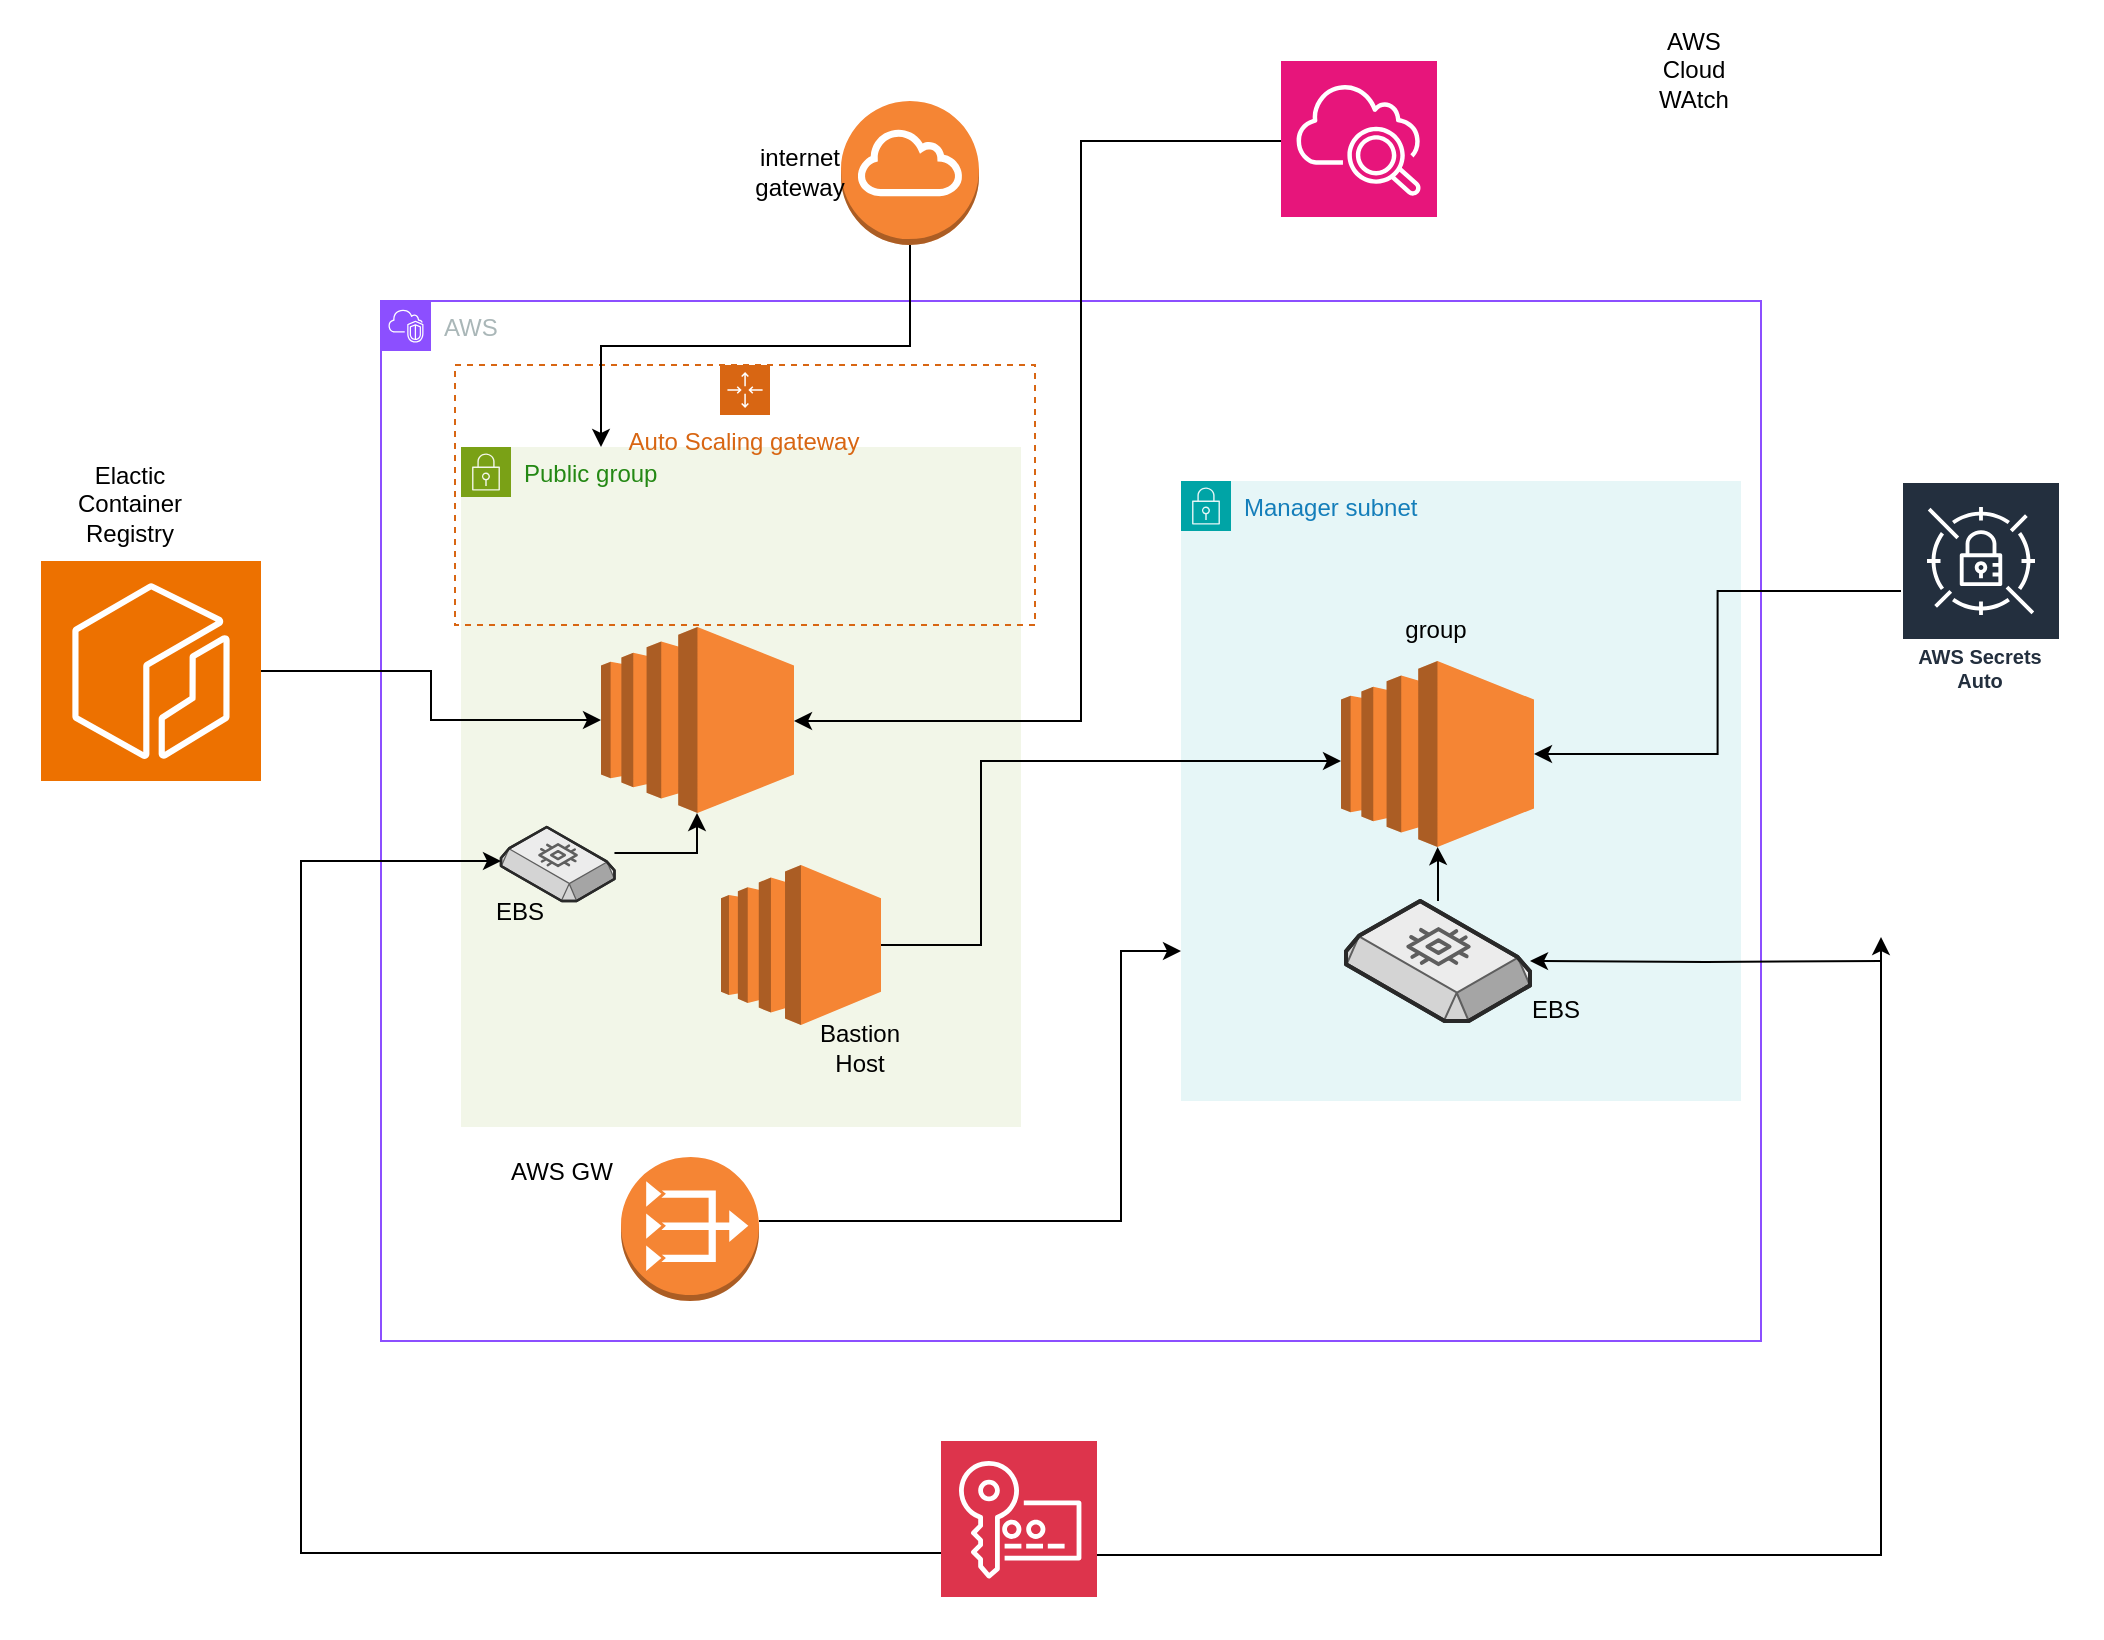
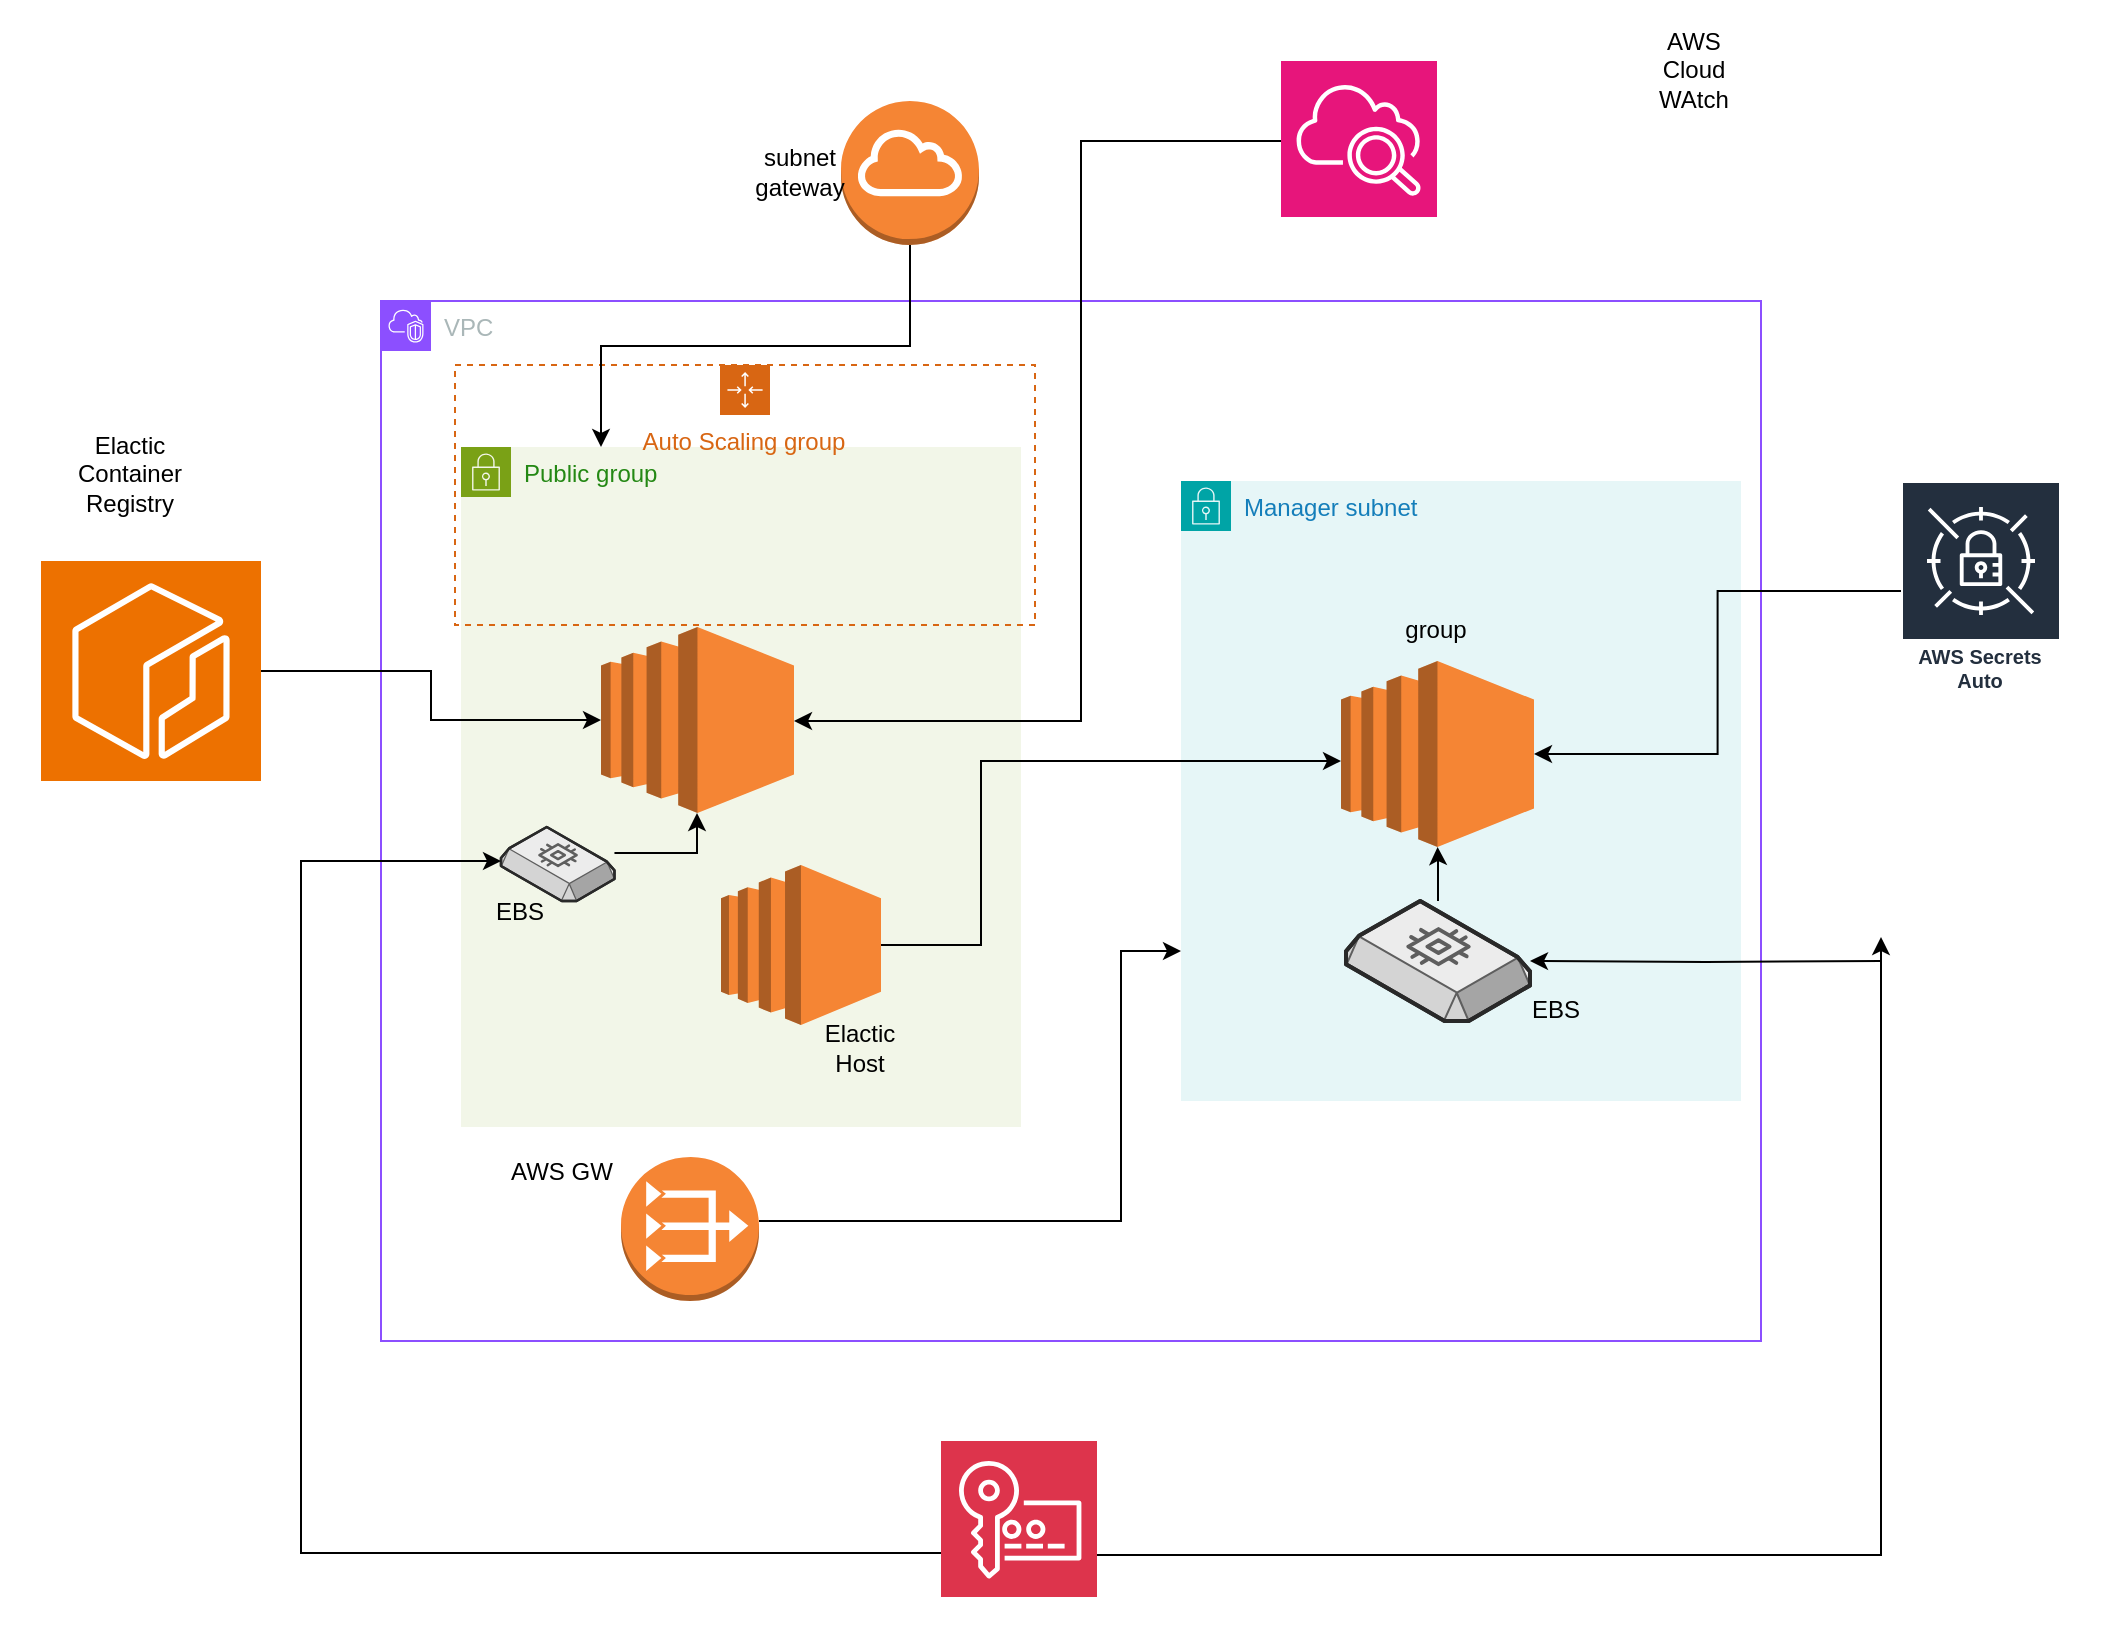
node "internet gateway": label "internet gateway" -> "subnet gateway"
node "AWS": label "AWS" -> "VPC"
node "Auto Scaling gateway": label "Auto Scaling gateway" -> "Auto Scaling group"
node "Elactic Container Registry": moved (131, 505) -> (131, 475)
node "Bastion Host": label "Bastion Host" -> "Elactic Host"
